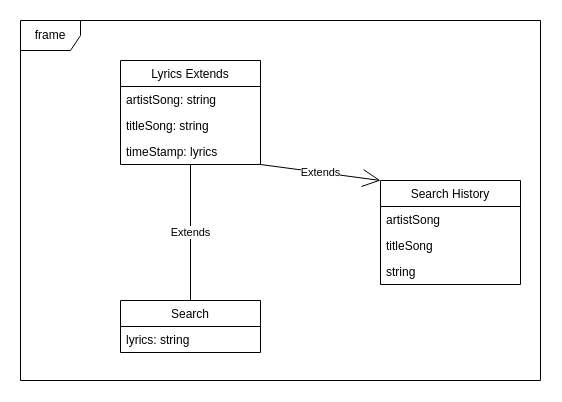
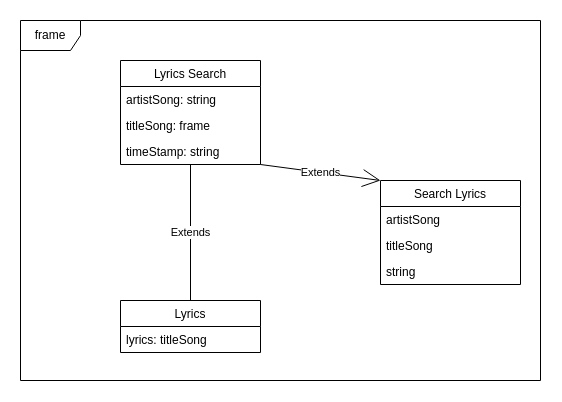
node "Lyrics Extends": label "Lyrics Extends" -> "Lyrics Search"
node "titleSong: string": label "titleSong: string" -> "titleSong: frame"
node "timeStamp: lyrics": label "timeStamp: lyrics" -> "timeStamp: string"
node "Search History": label "Search History" -> "Search Lyrics"
node "Search": label "Search" -> "Lyrics"
node "lyrics: string": label "lyrics: string" -> "lyrics: titleSong"
